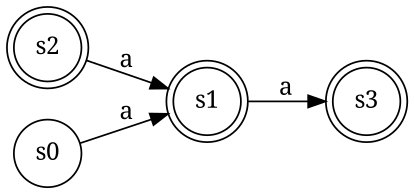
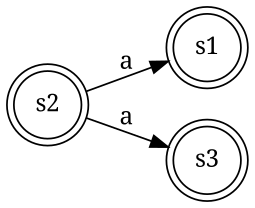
edge "s1" -> "s3": now "s2" -> "s3"
node "s0": removed
